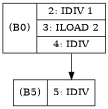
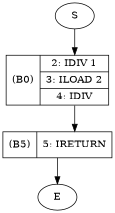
node "S": added
node "(B5)": text "5: IDIV" -> "5: IRETURN"
node "E": added
